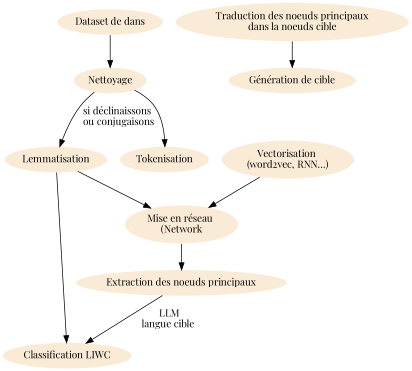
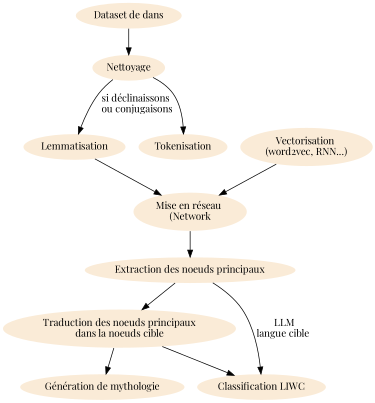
node "Génération de cible": label "Génération de cible" -> "Génération de mythologie"
edge "Lemmatisation" -> "Classification LIWC": now "Traduction des noeuds principaux dans la noeuds cible" -> "Classification LIWC"
edge "Extraction des noeuds principaux" -> "Traduction des noeuds principaux dans la noeuds cible": added
